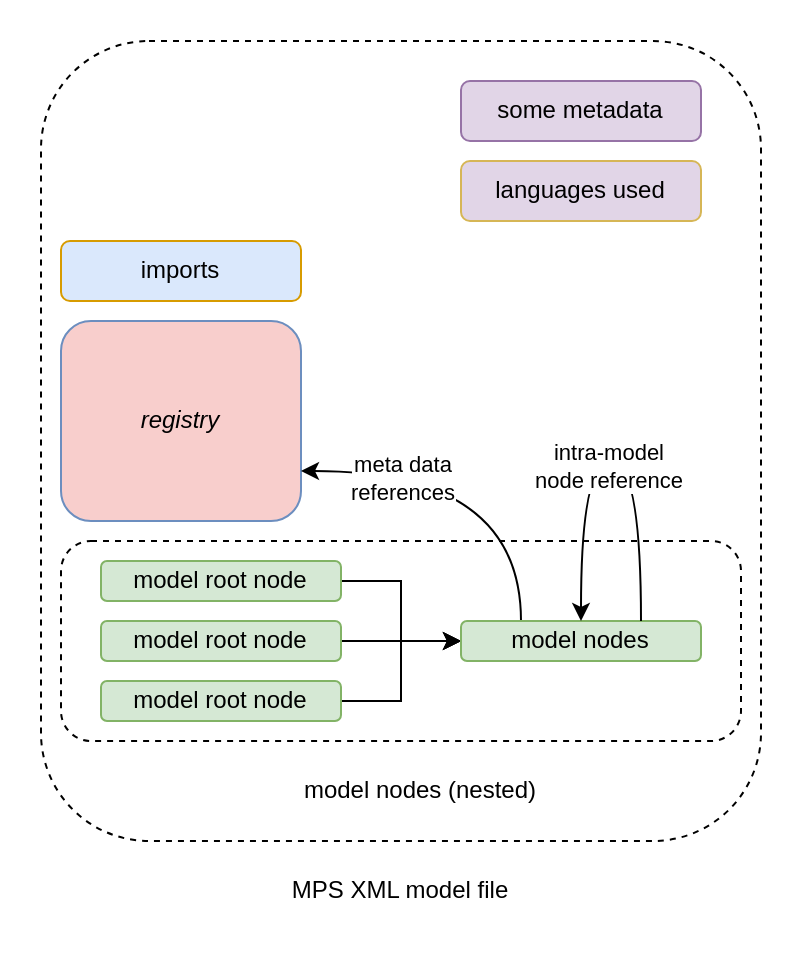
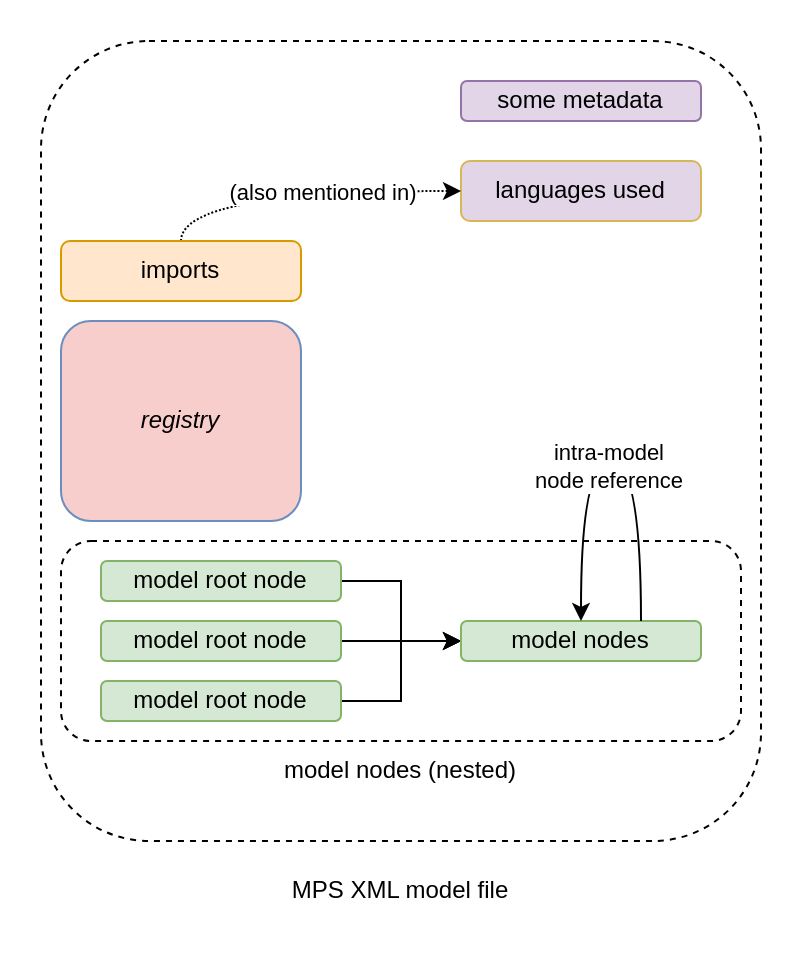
node "some metadata": size 240x60 -> 240x40
edge "imports" -> "languages used": added, label "(also mentioned in)"
node "imports": fillcolor #dae8fc -> #ffe6cc
edge "model nodes" -> "registry": removed, label "meta data references"
node "model nodes (nested)": moved (421, 791) -> (401, 771)
